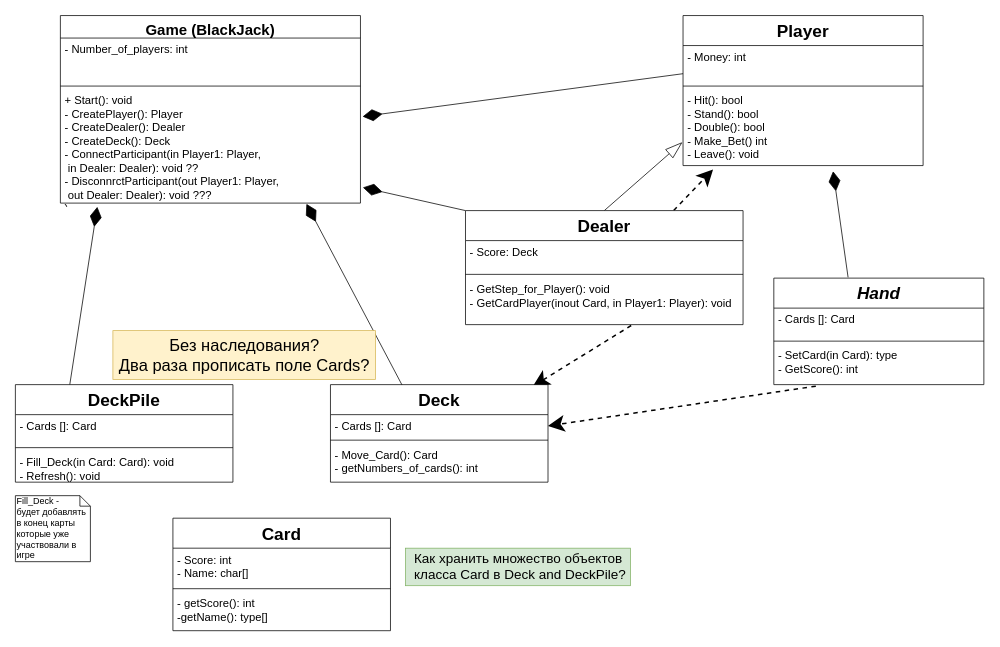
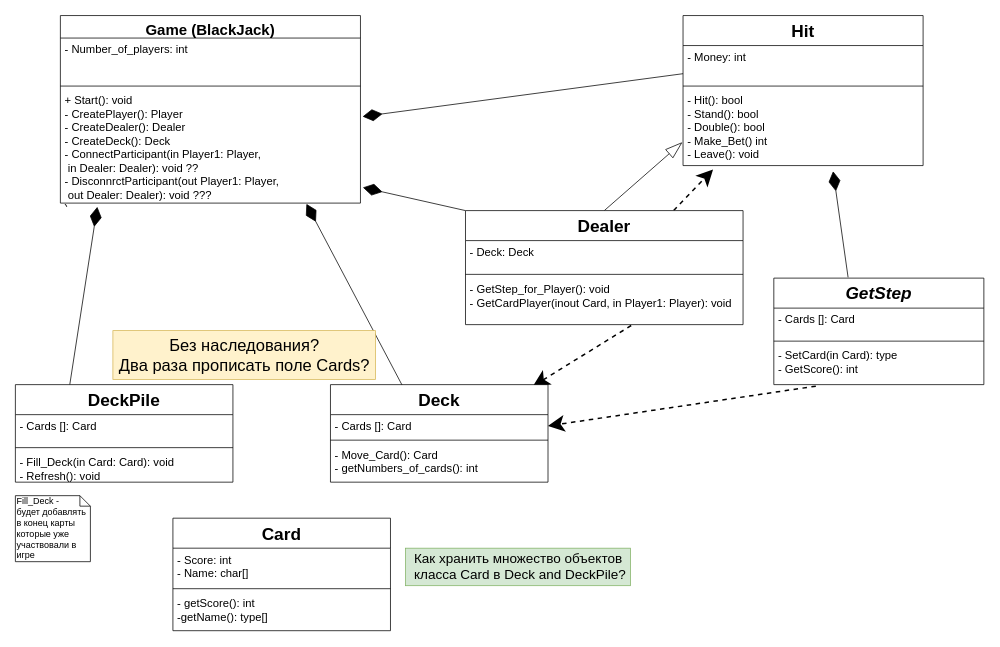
node "Player": label "Player" -> "Hit"
node "- Score: Deck": label "- Score: Deck" -> "- Deck: Deck"
node "Hand": label "Hand" -> "GetStep"
